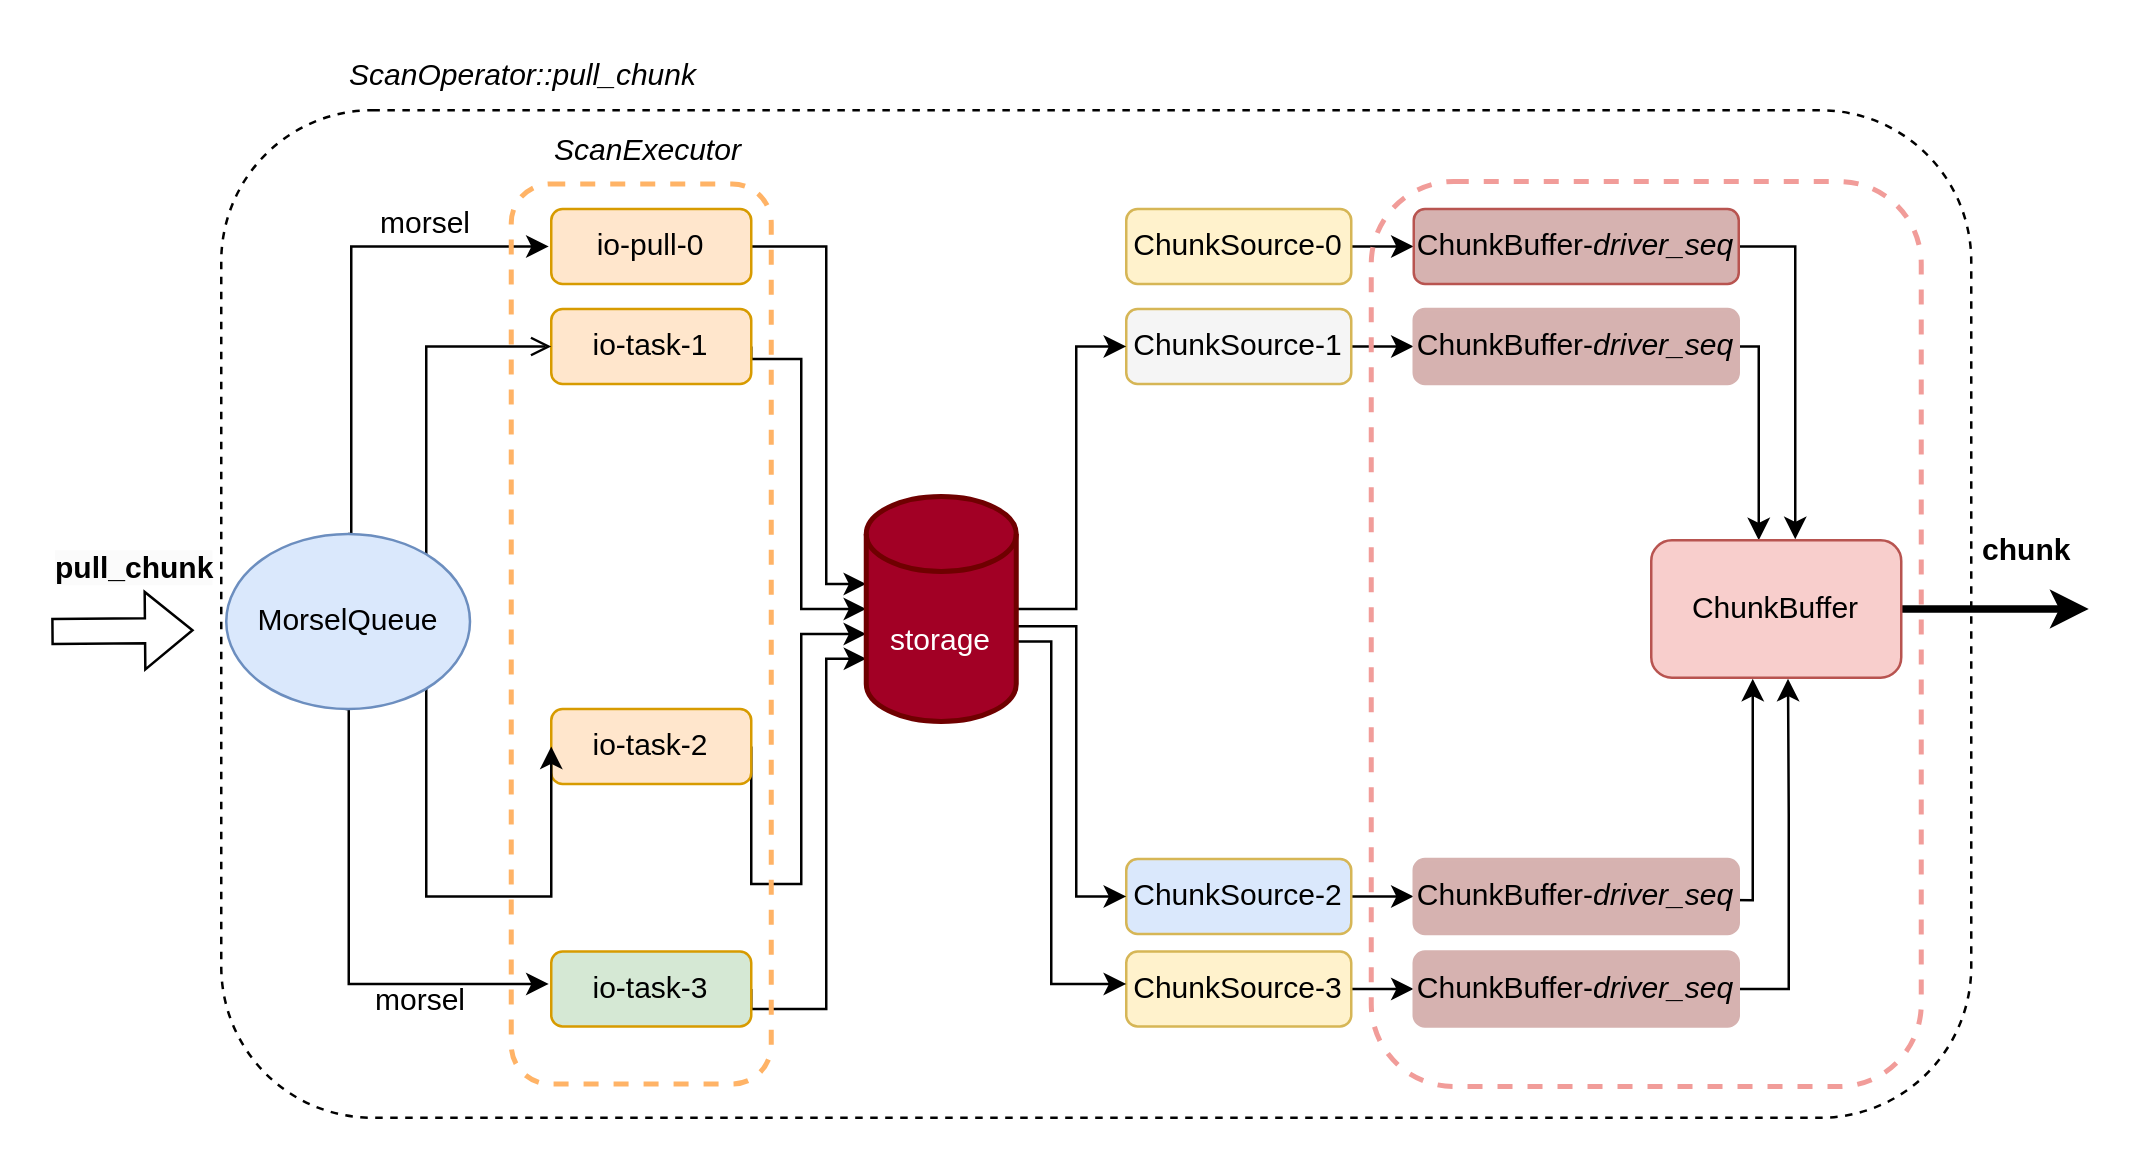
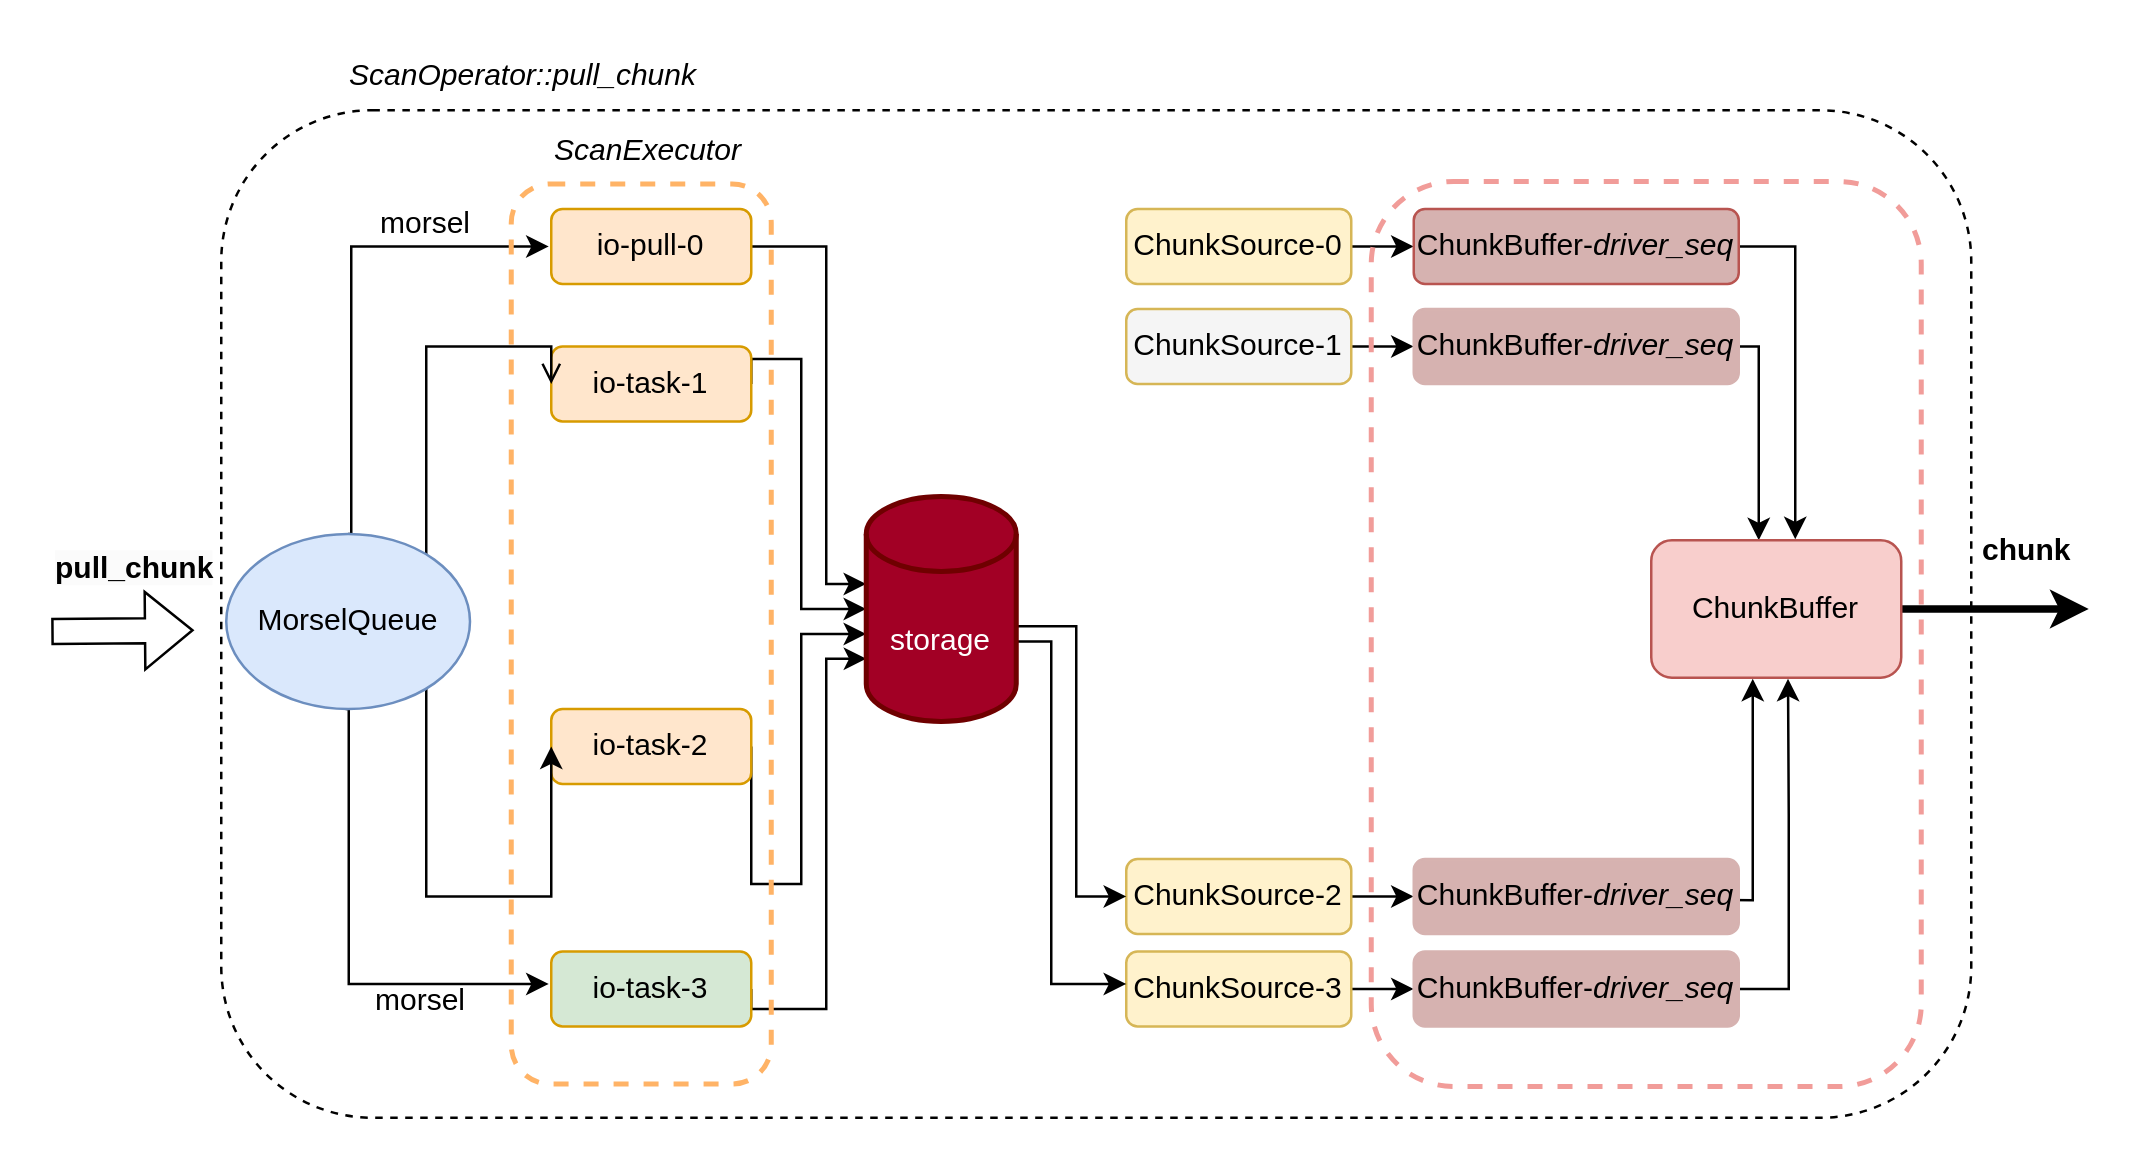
node "io-task-1": moved (651, 346) -> (651, 384)
edge "storage" -> "ChunkSource-1": removed
node "ChunkSource-2": fillcolor #dae8fc -> #fff2cc
